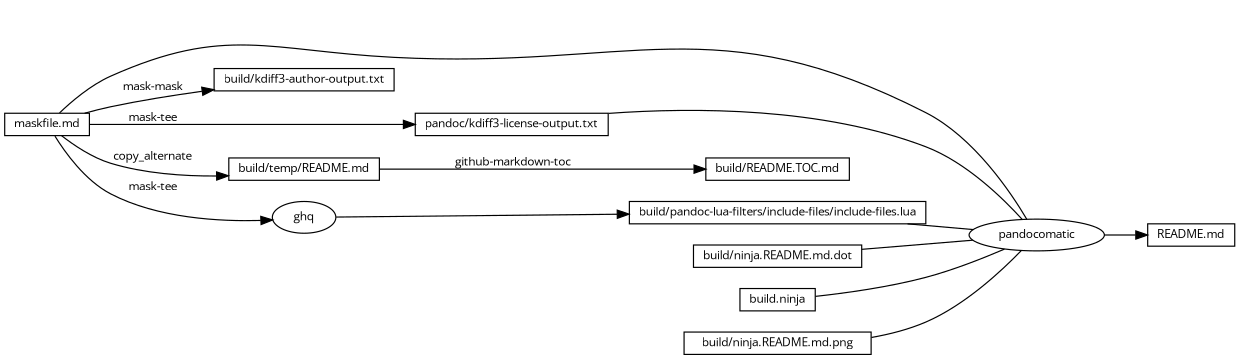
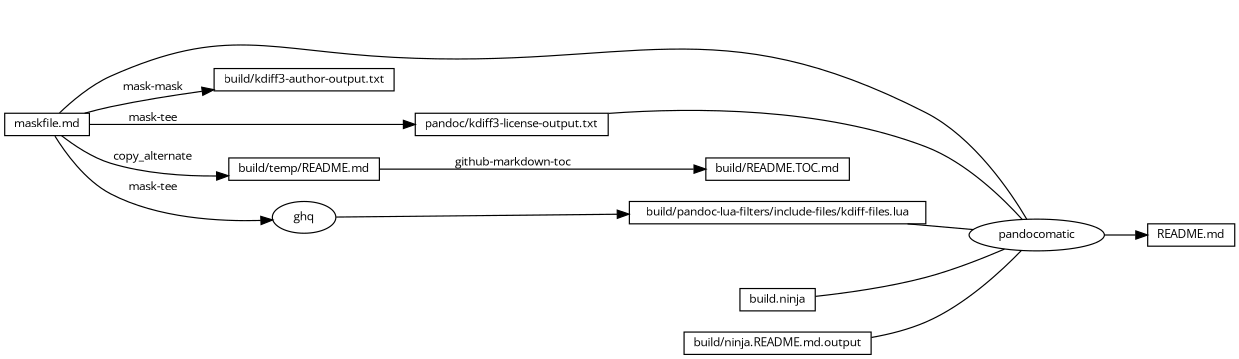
node "build/pandoc-lua-filters/include-files/include-files.lua": label "build/pandoc-lua-filters/include-files/include-files.lua" -> "build/pandoc-lua-filters/include-files/kdiff-files.lua"
node "build/ninja.README.md.dot": removed
node "build/ninja.README.md.png": label "build/ninja.README.md.png" -> "build/ninja.README.md.output"
